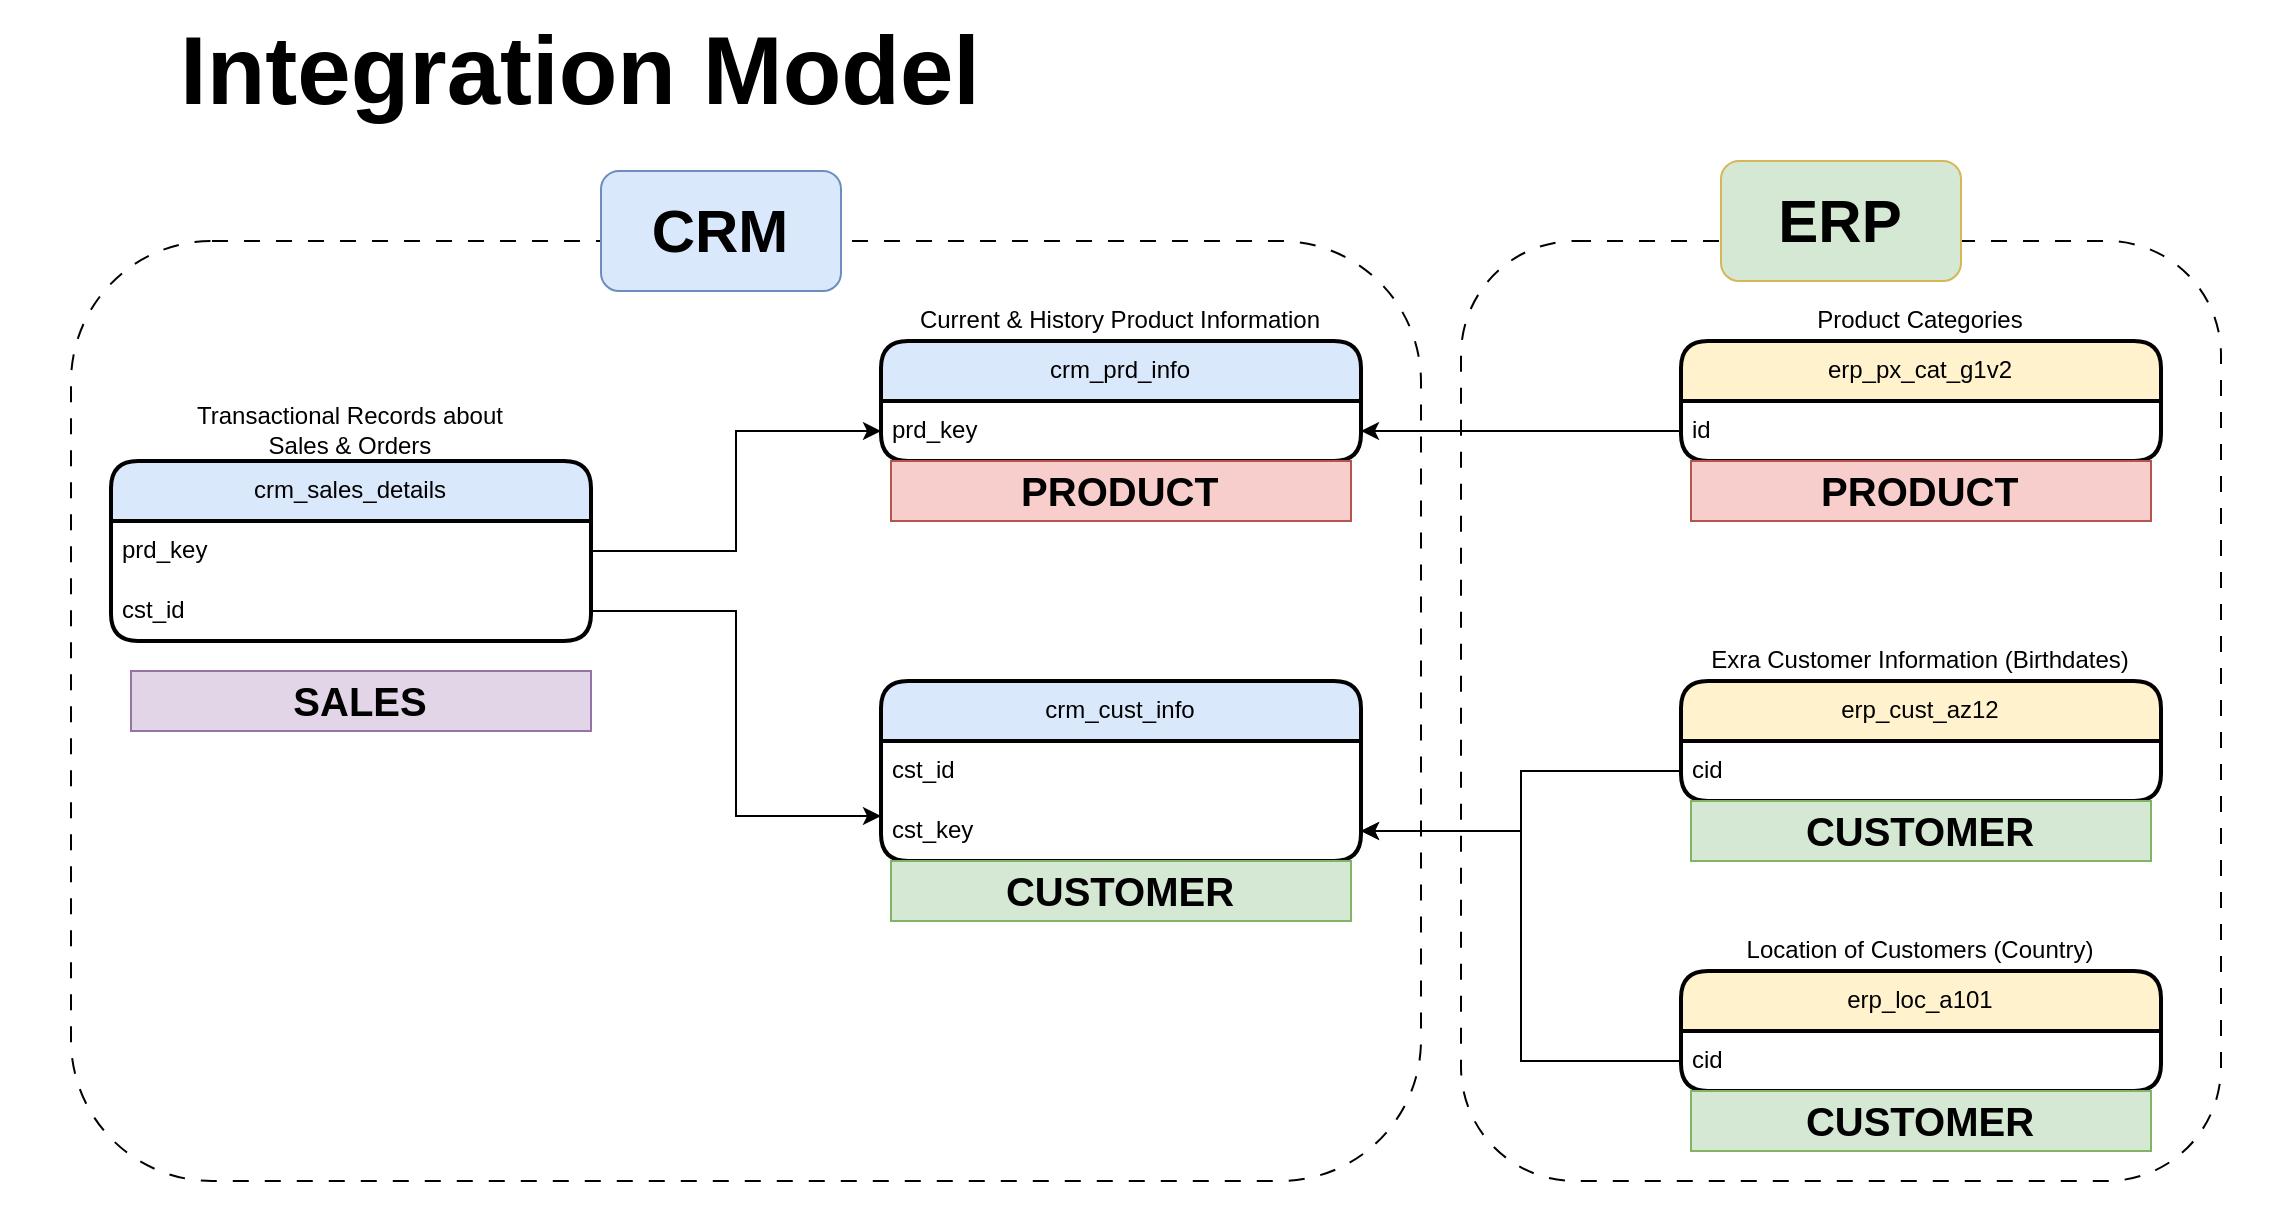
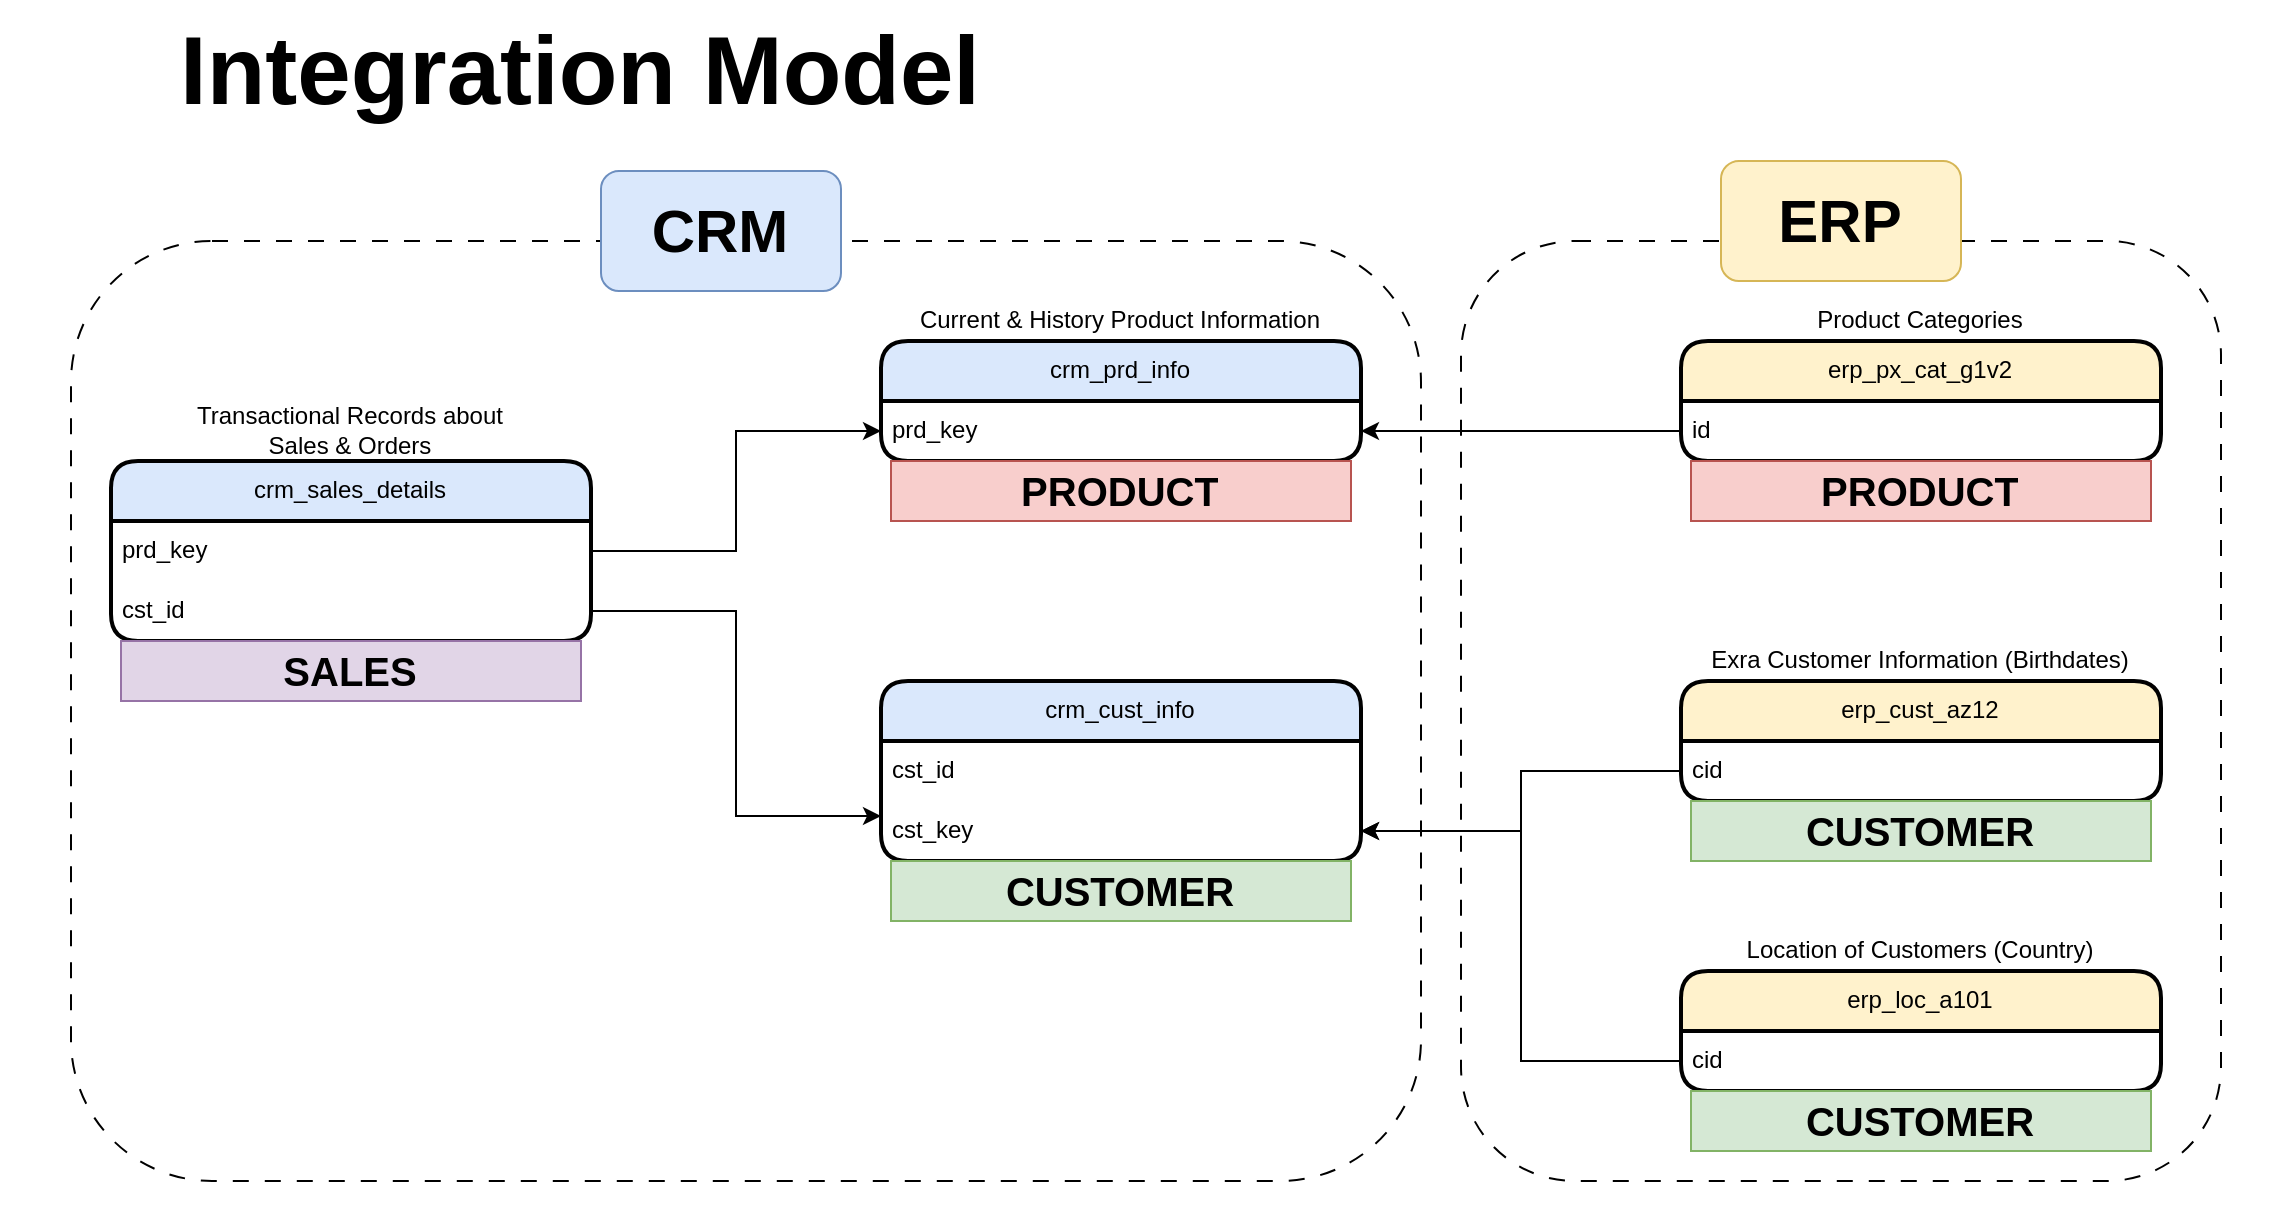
node "ERP": fillcolor #d5e8d4 -> #fff2cc
node "SALES": moved (361, 701) -> (351, 671)
